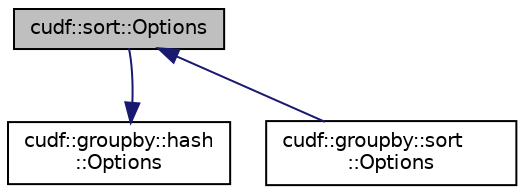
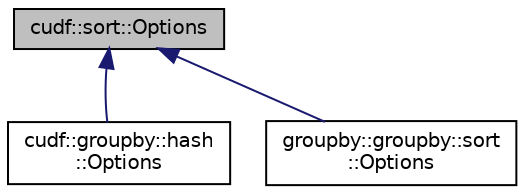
edge "cudf::sort::Options" -> "cudf::groupby::hash ::Options": reversed
node "cudf::groupby::sort ::Options": label "cudf::groupby::sort ::Options" -> "groupby::groupby::sort ::Options"
